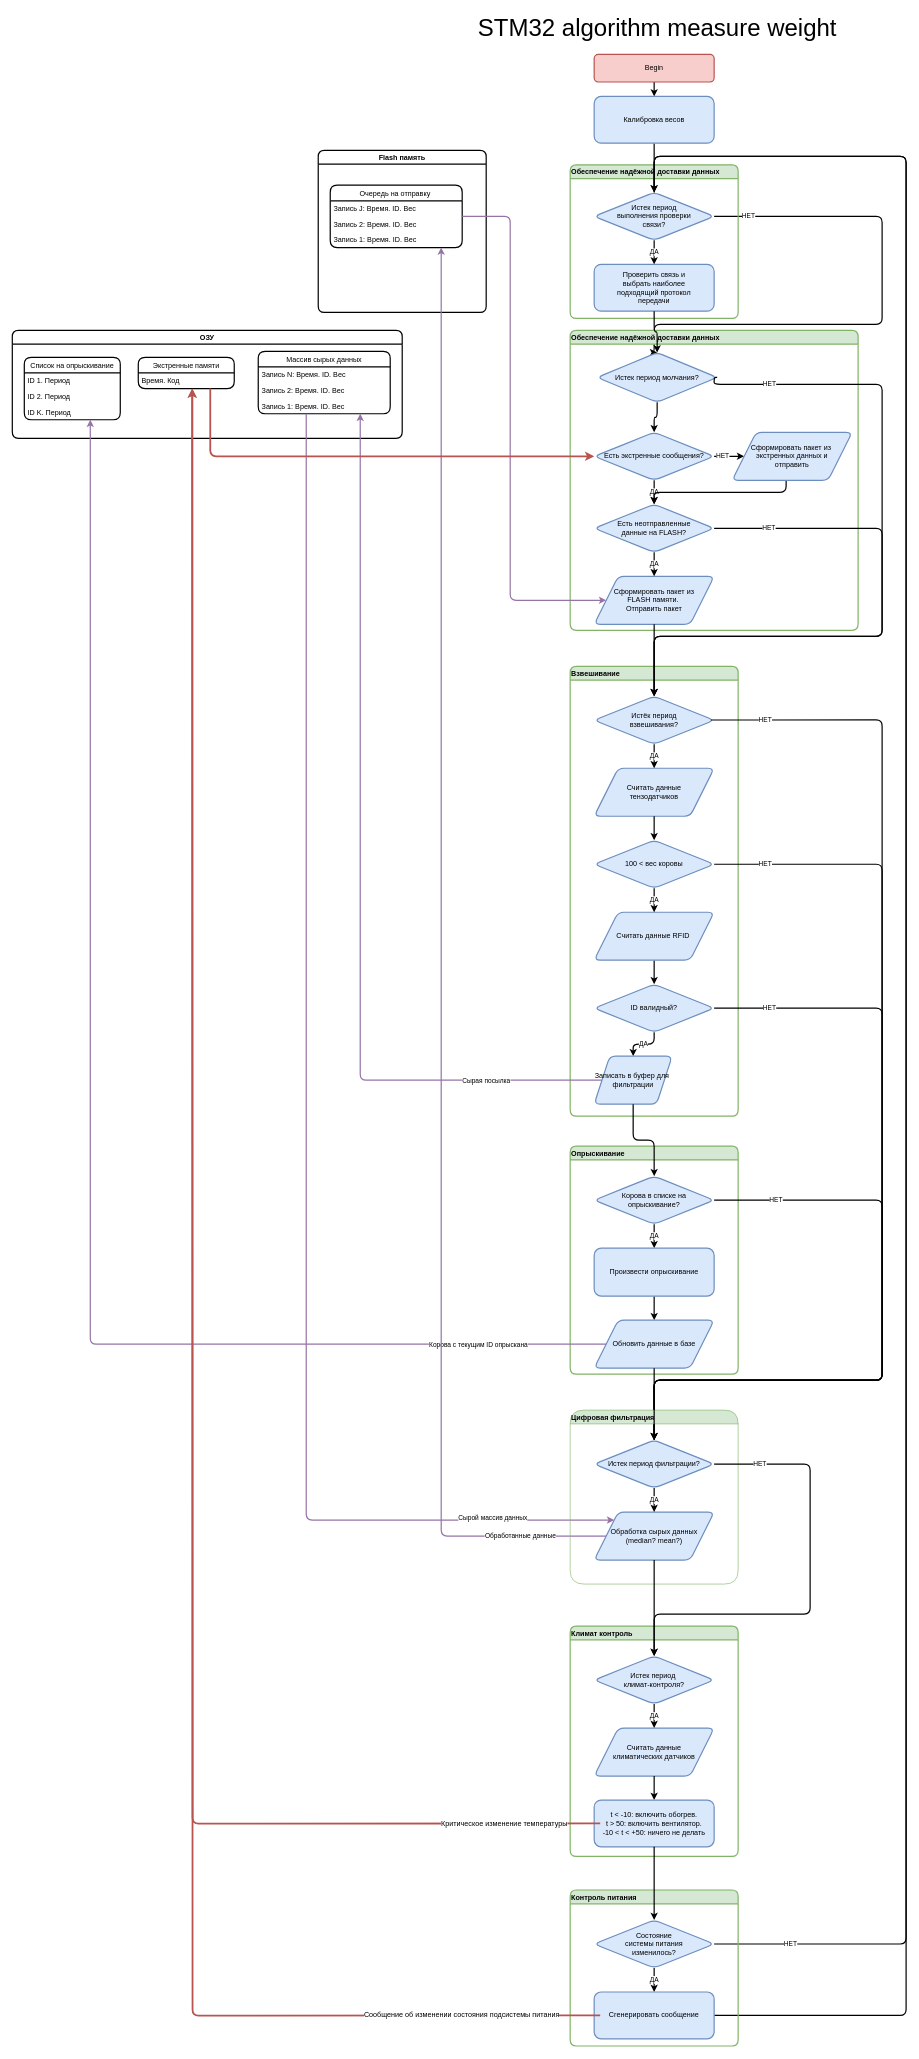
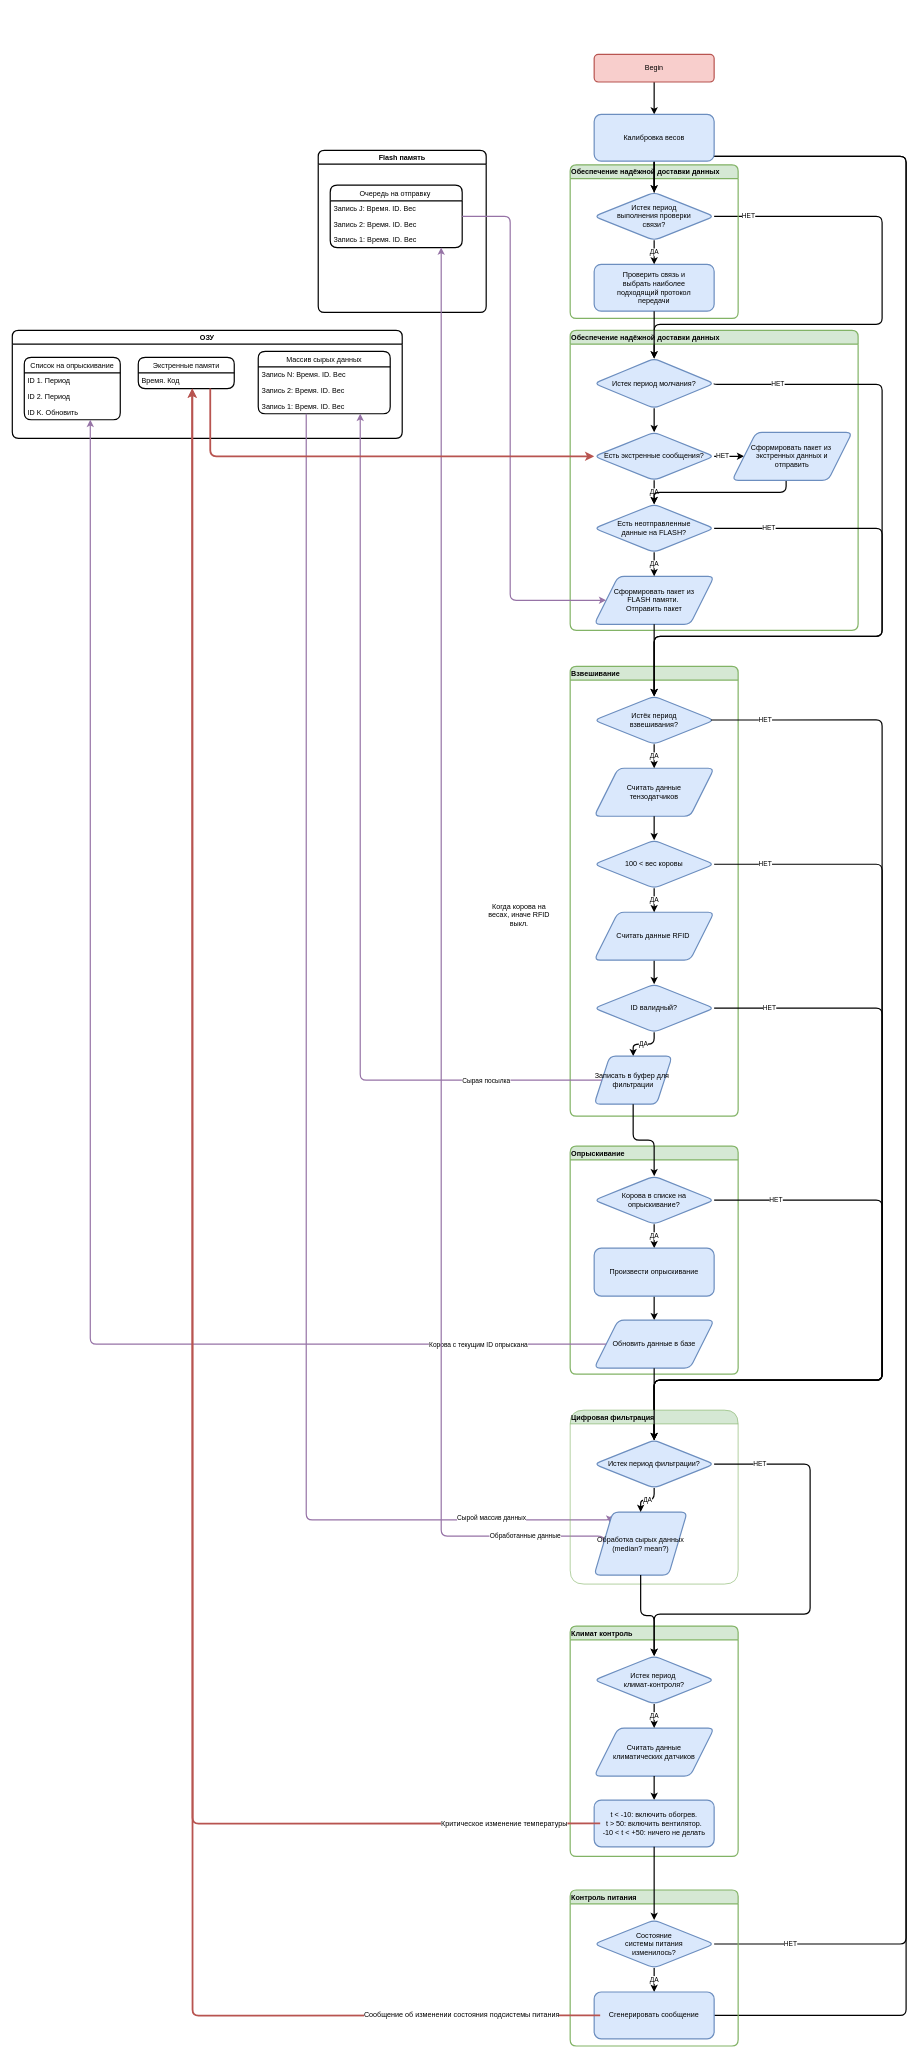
node "STM32 algorithm measure weight": removed
node "Калибровка весов": moved (654, 120) -> (654, 138)
node "Истек период молчания?": moved (657, 377) -> (654, 383)
node "ID K. Период": label "ID K. Период" -> "ID K. Обновить"
node "Когда корова на весах, иначе RFID выкл.": added
node "Обработка сырых данных (median? mean?)": size 120x48 -> 93x63
